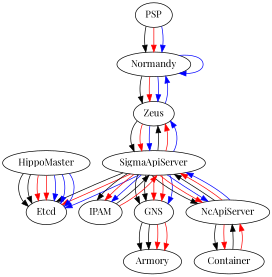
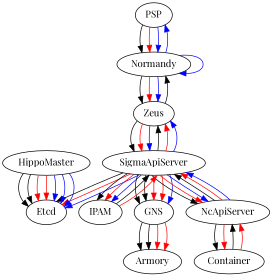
edge "Normandy" -> "PSP": added
edge "Zeus" -> "Normandy": color blue -> black
